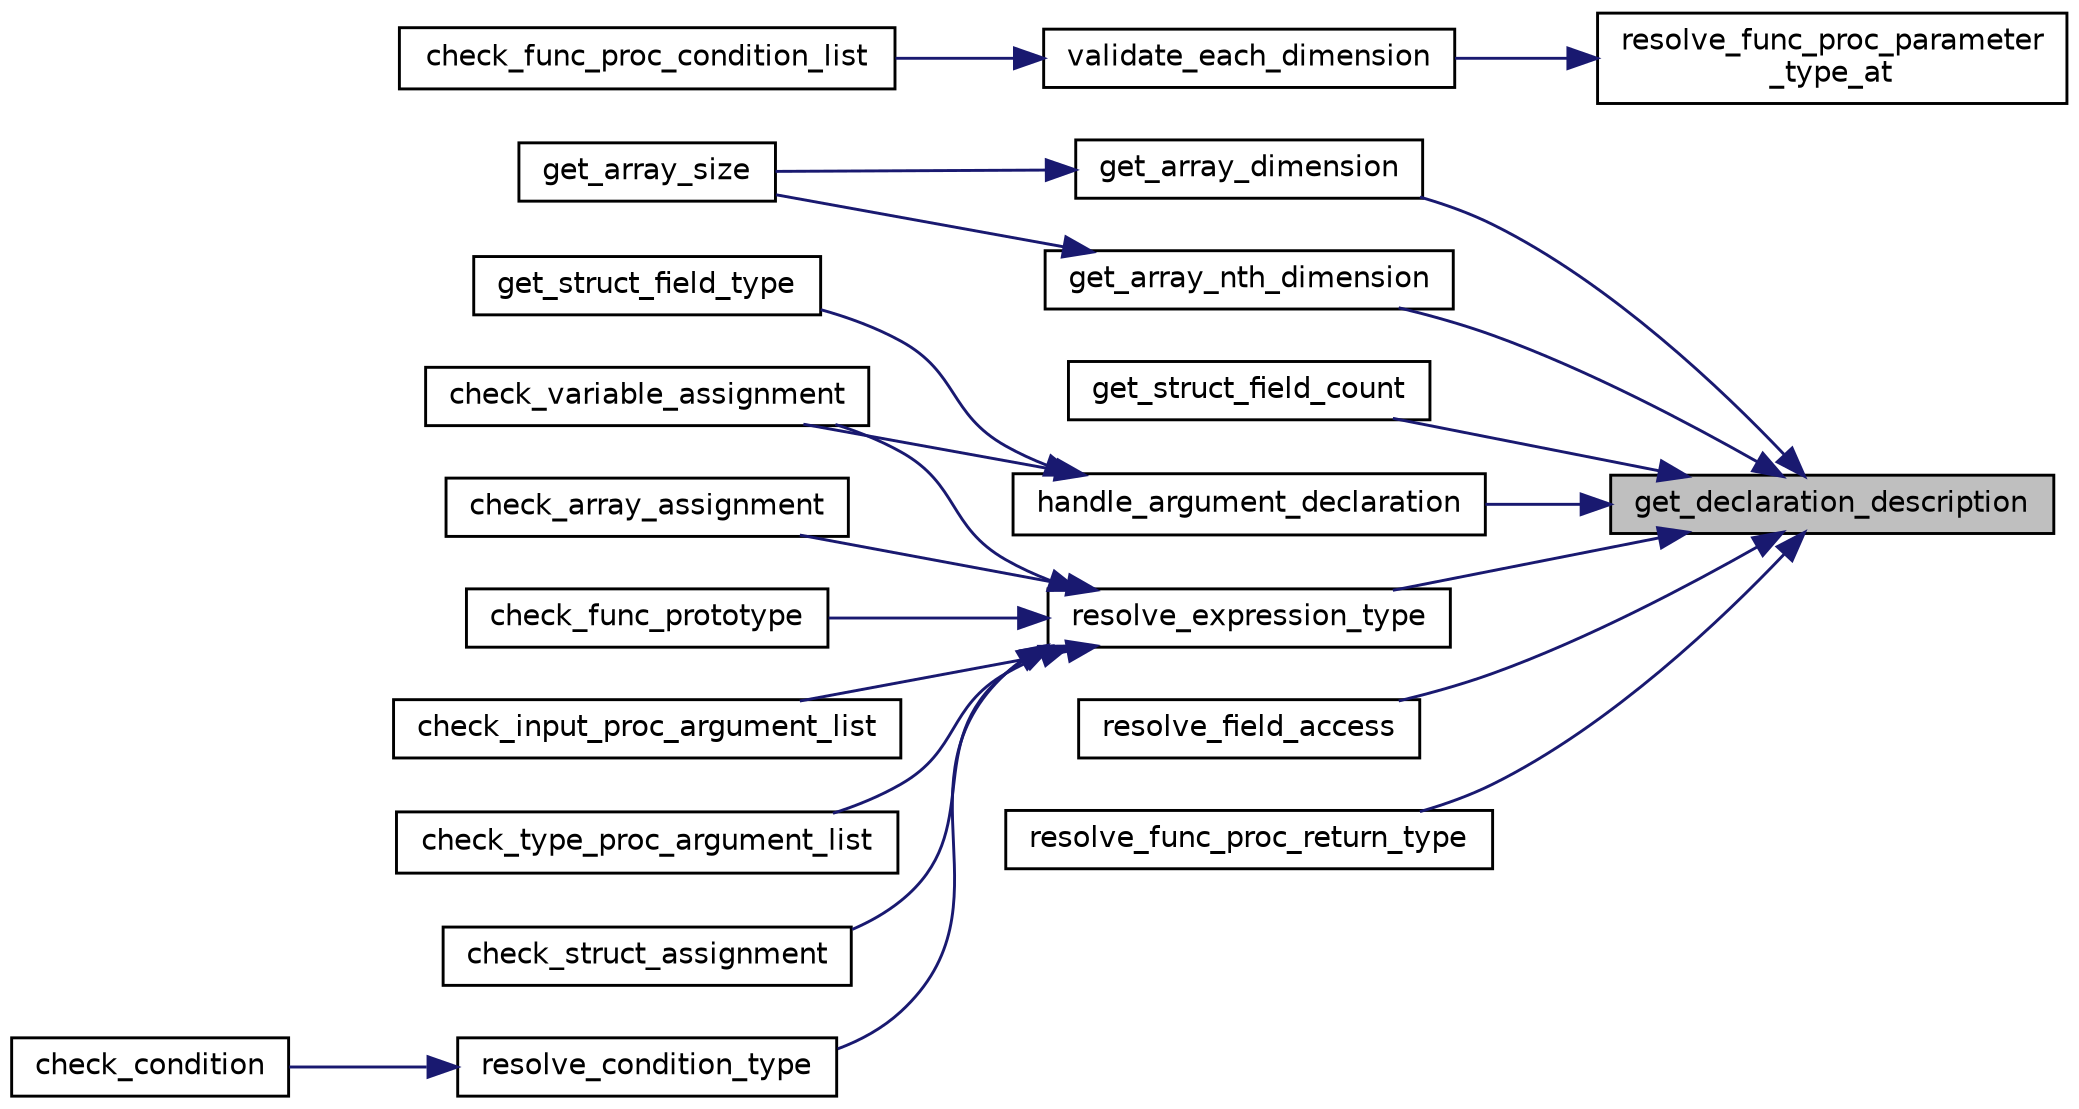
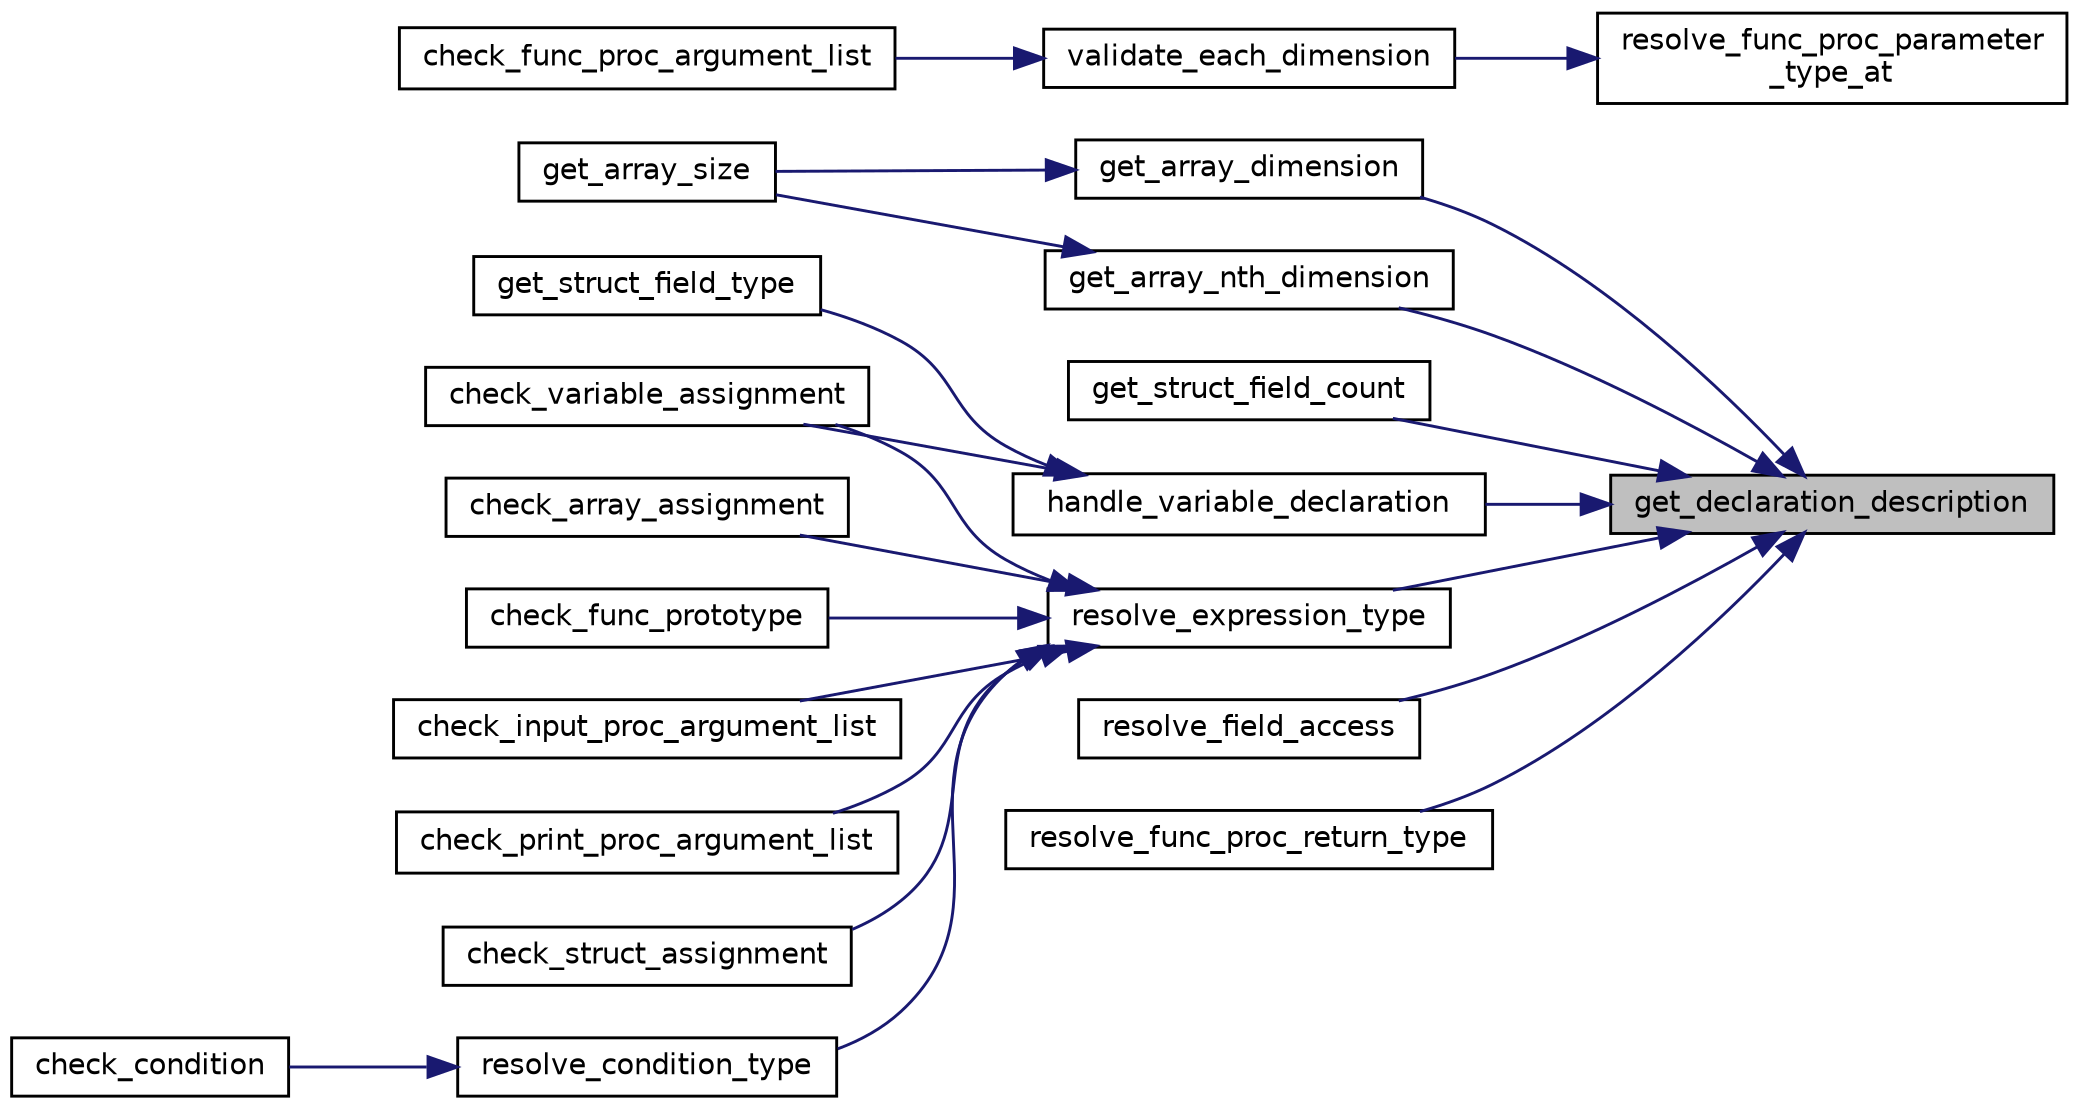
node "check_func_proc_condition_list": label "check_func_proc_condition_list" -> "check_func_proc_argument_list"
node "handle_argument_declaration": label "handle_argument_declaration" -> "handle_variable_declaration"
node "check_type_proc_argument_list": label "check_type_proc_argument_list" -> "check_print_proc_argument_list"
